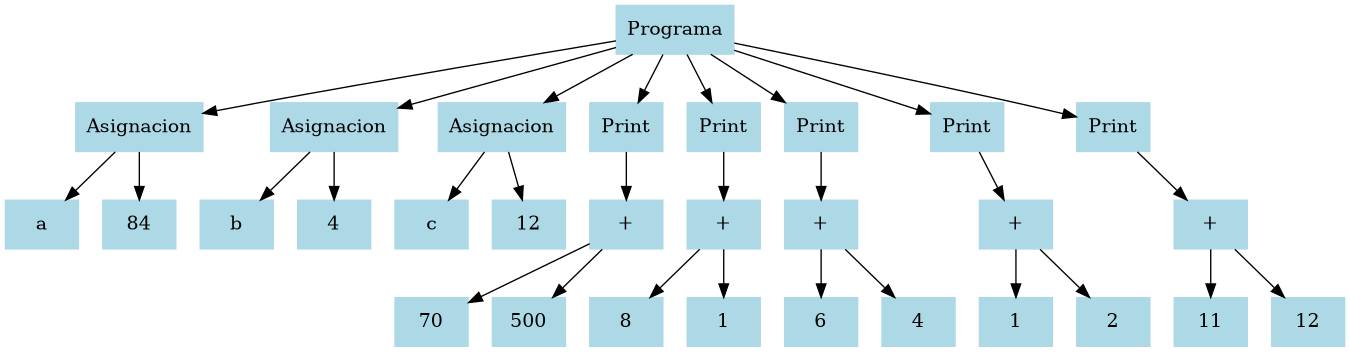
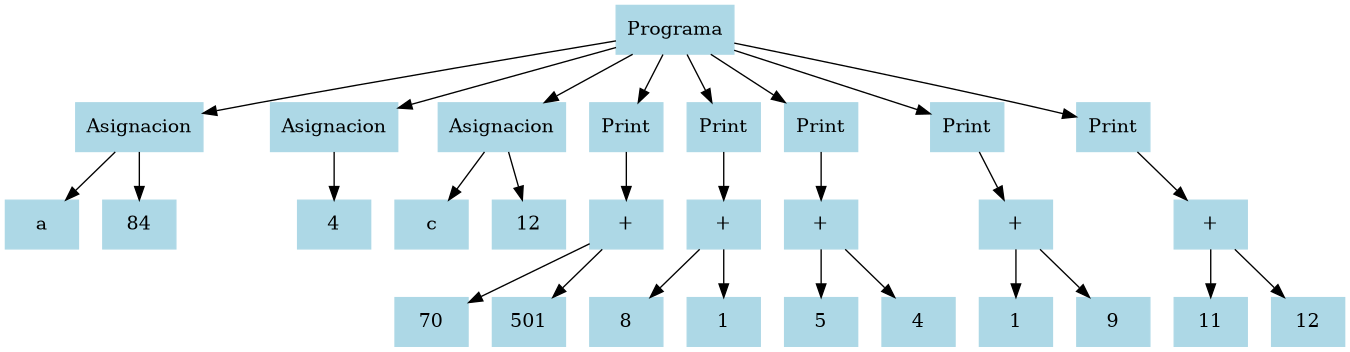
node "b": removed
node "500": label "500" -> "501"
node "6": label "6" -> "5"
node "2": label "2" -> "9"
